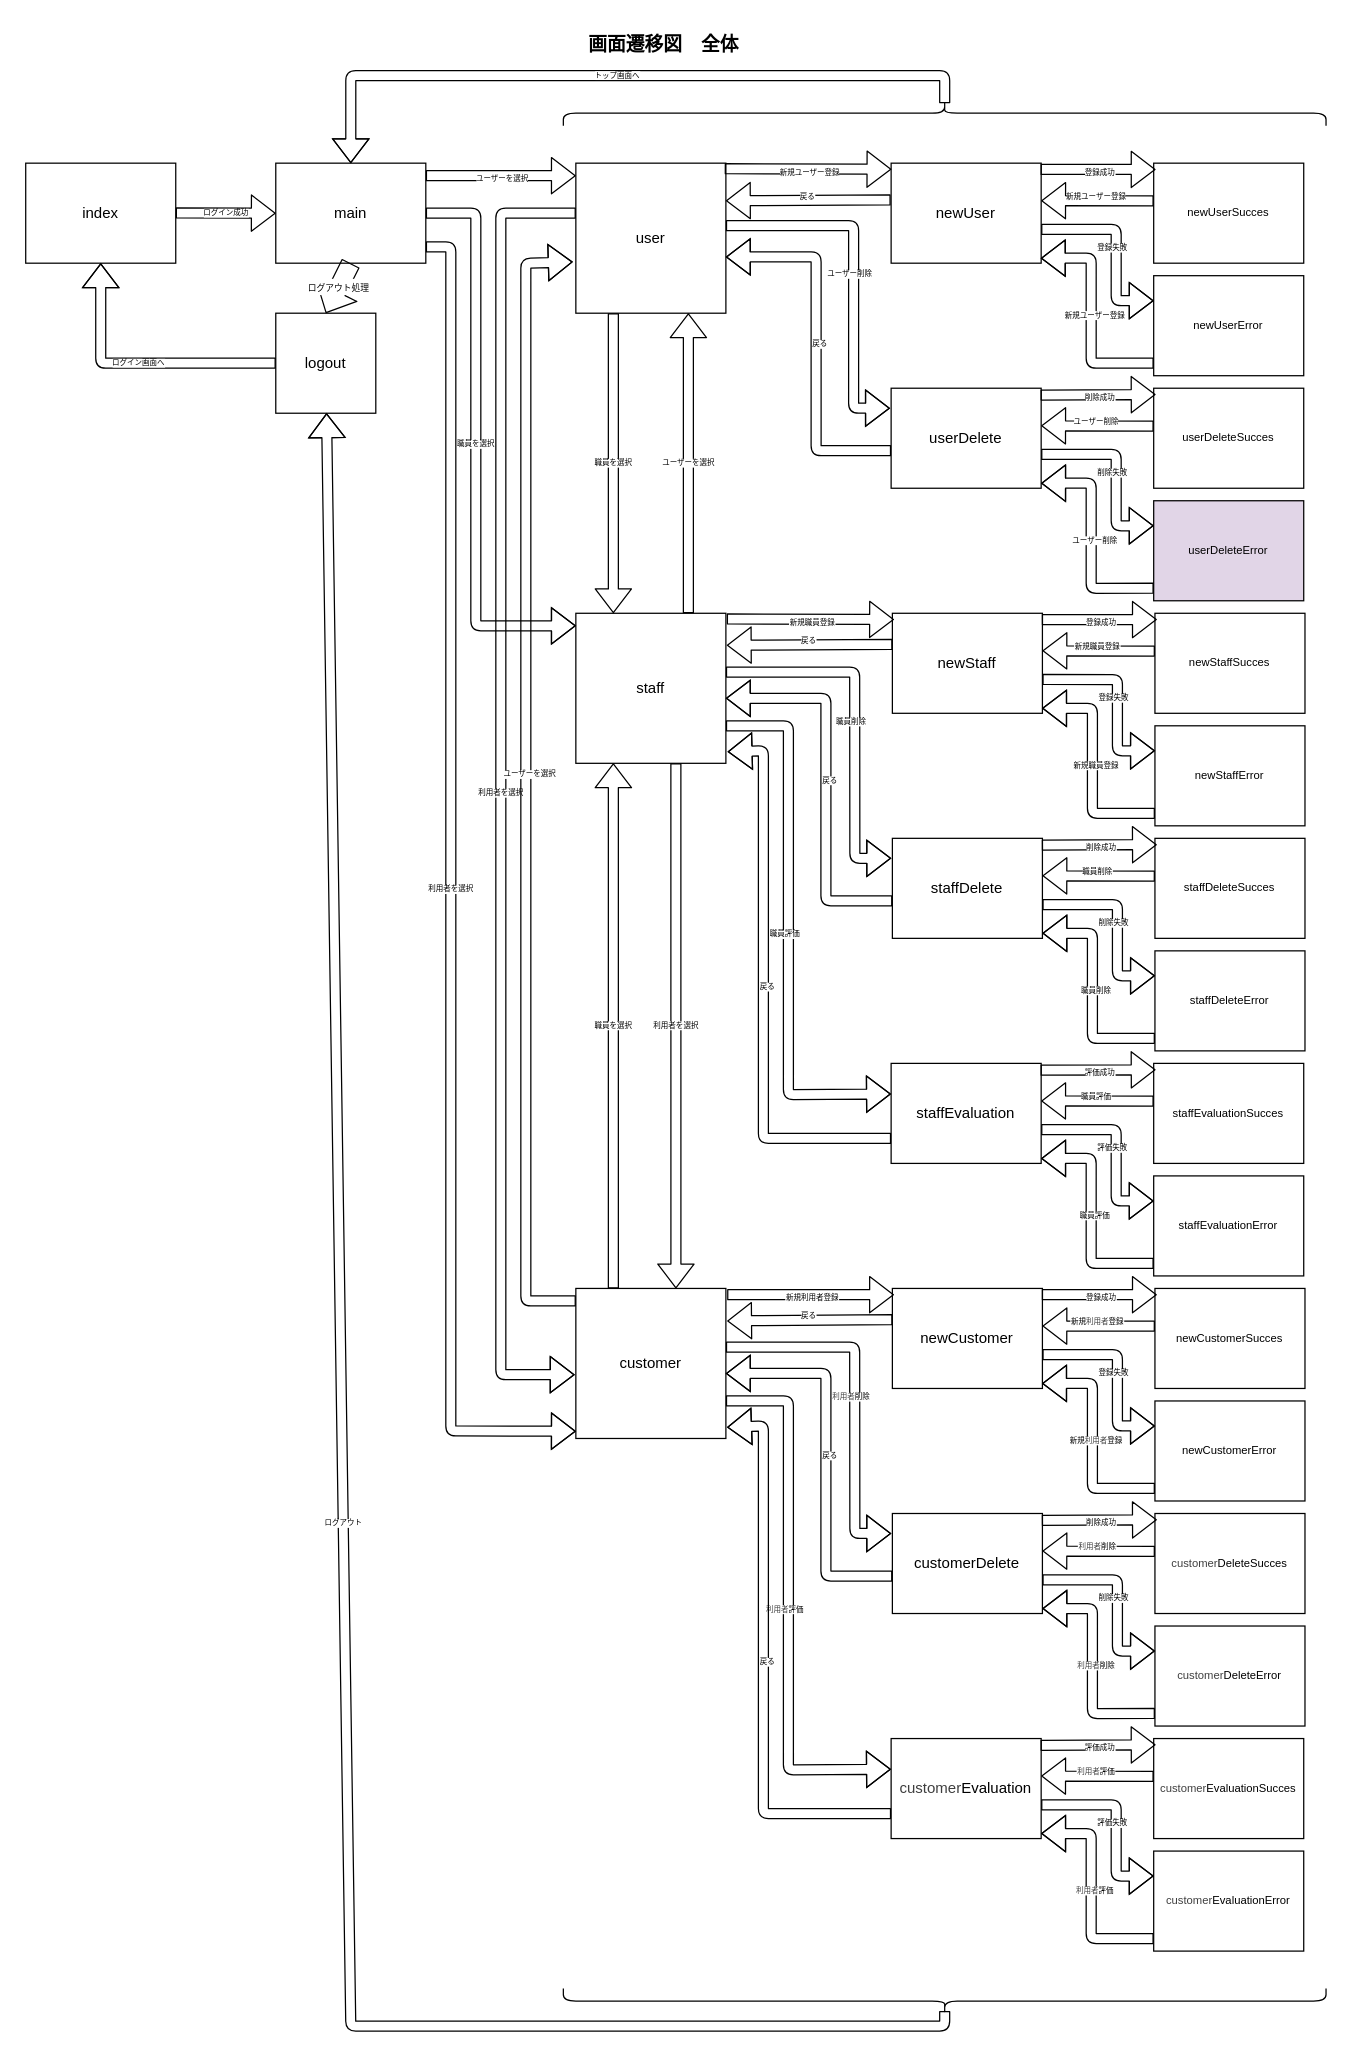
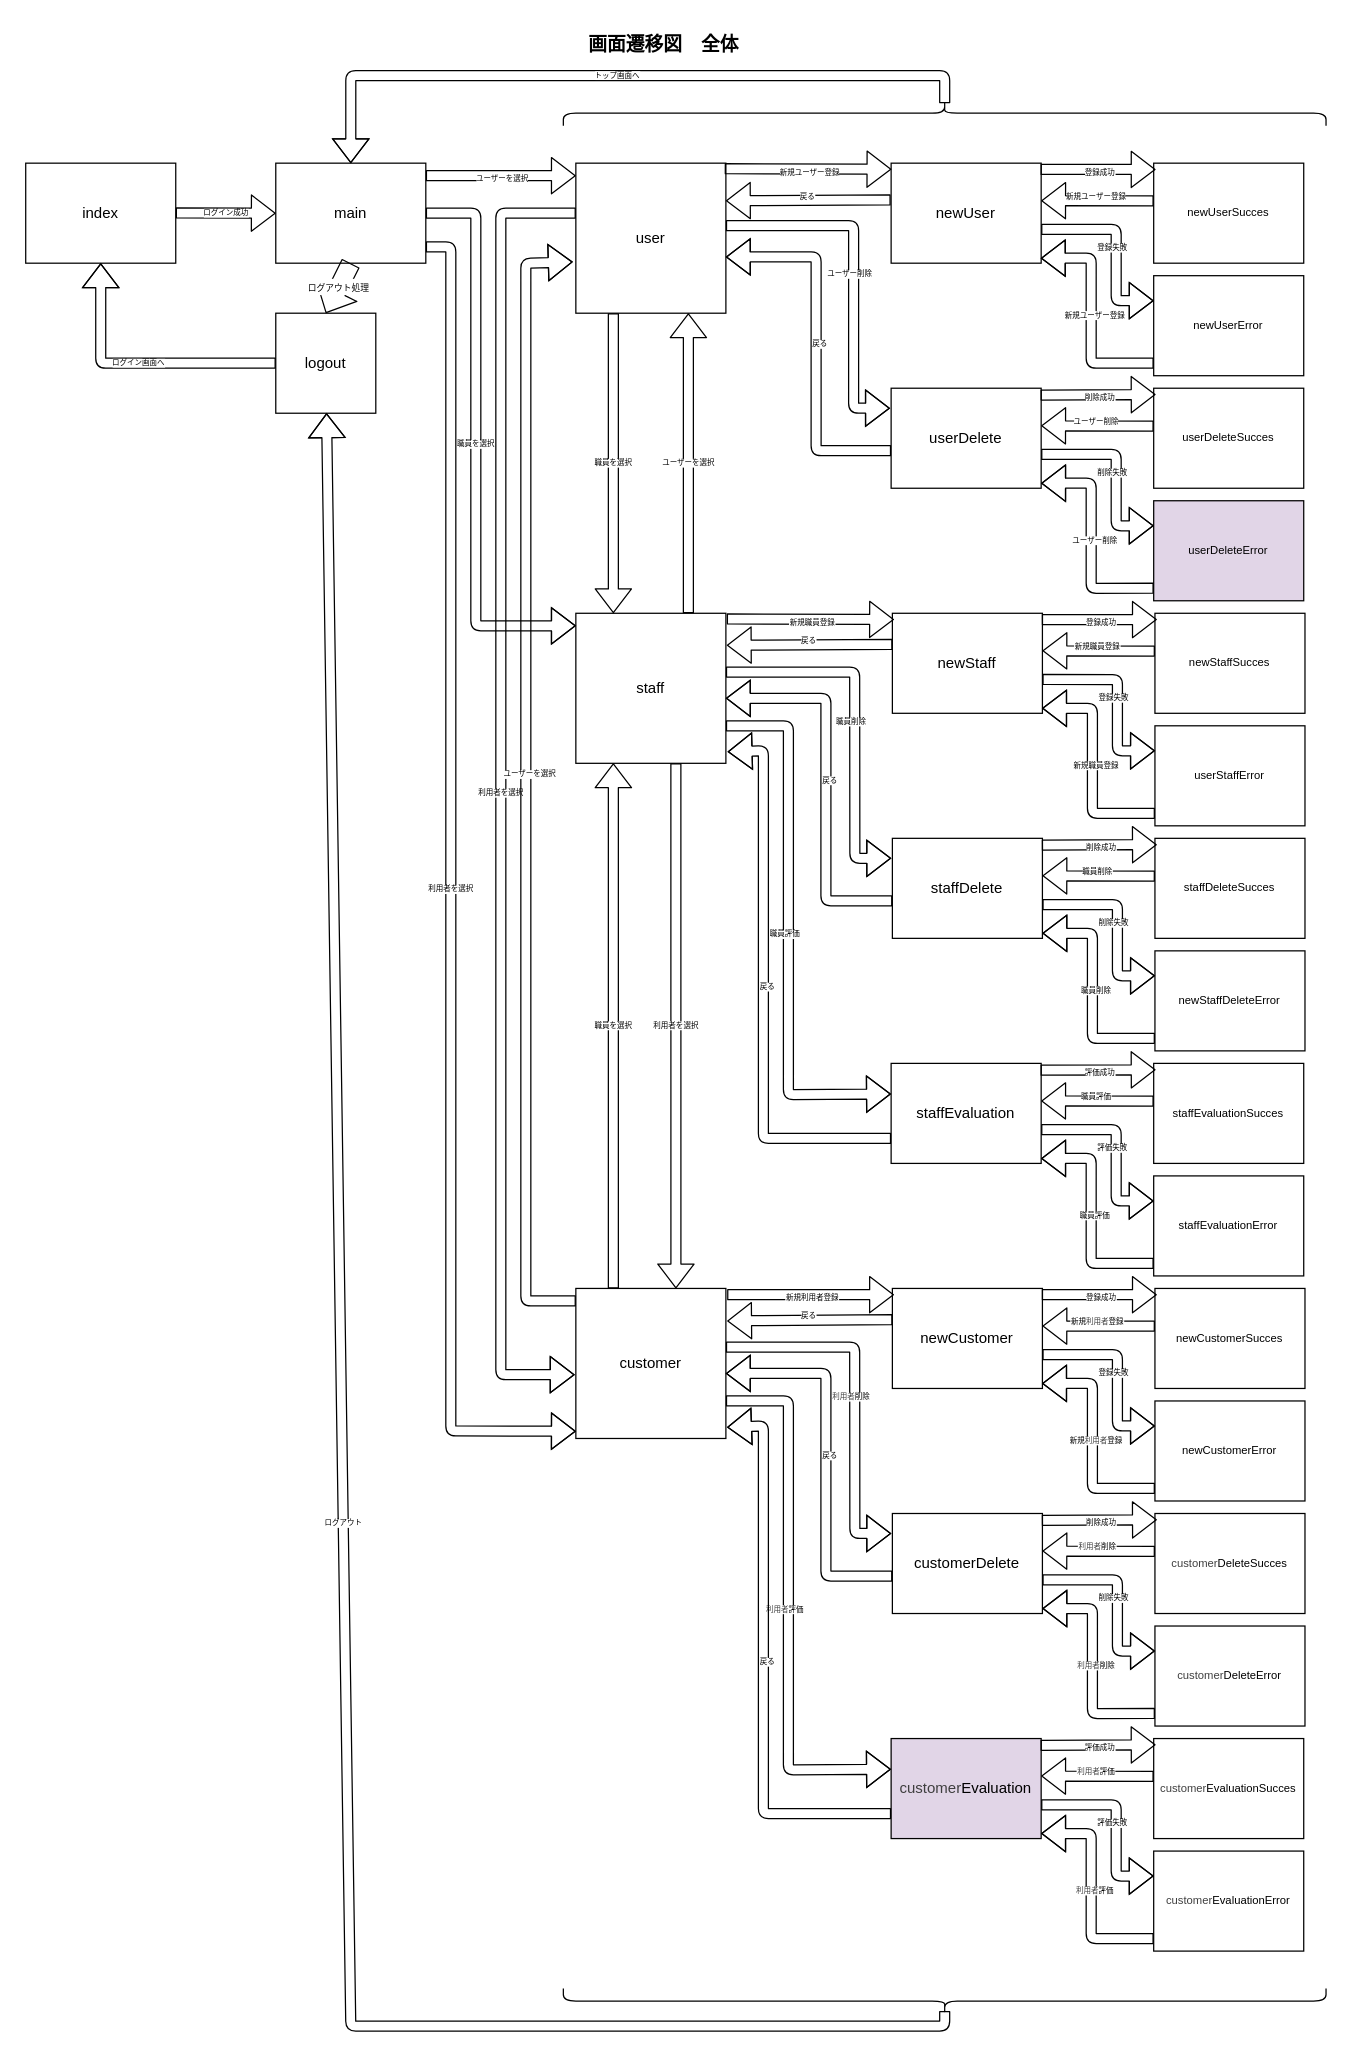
node "newStaffError": label "newStaffError" -> "userStaffError"
node "staffDeleteError": label "staffDeleteError" -> "newStaffDeleteError"
node "customerEvaluation": fillcolor #ffffff -> #e1d5e7
